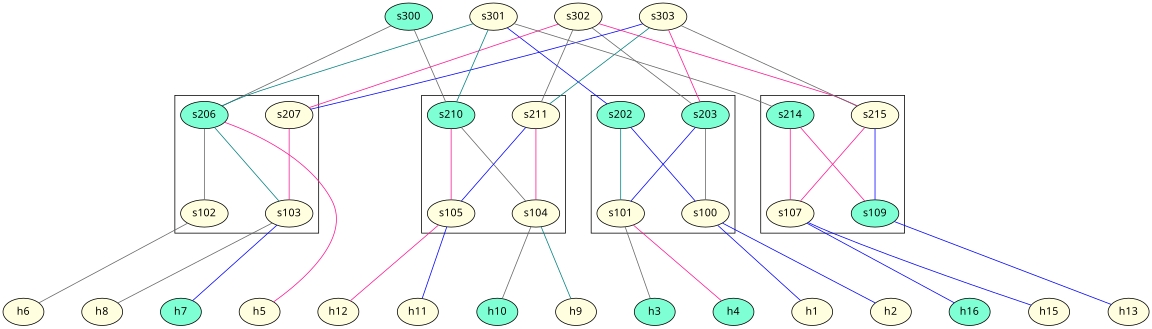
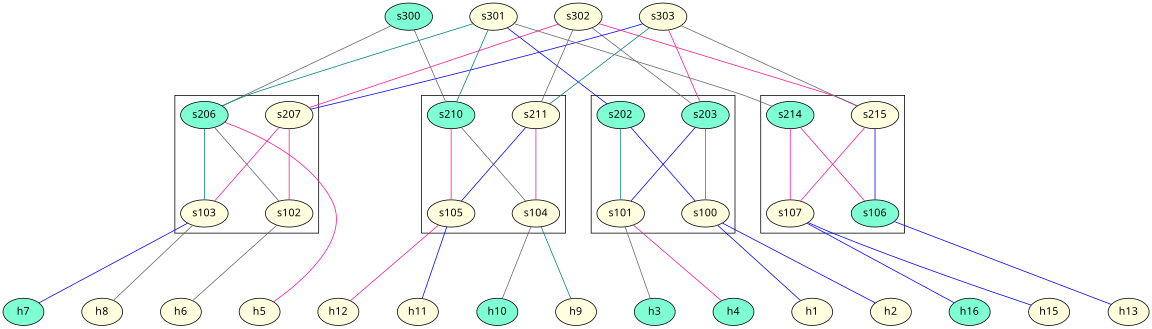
edge "s207" -- "s102": added
node "s109": label "s109" -> "s106"
